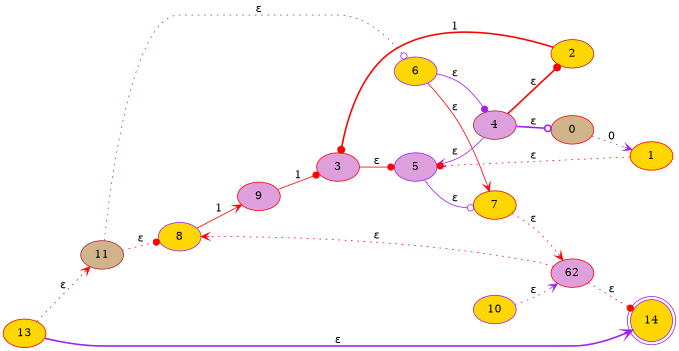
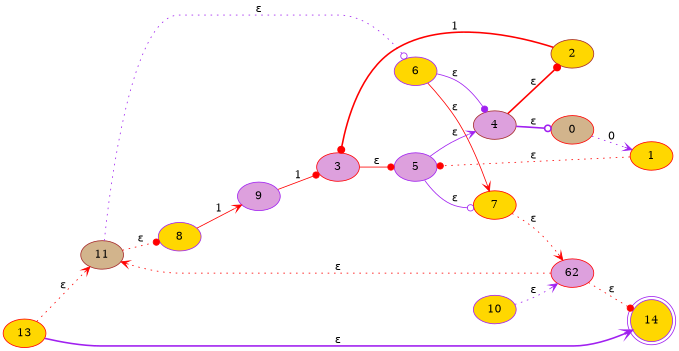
edge "4" -> "5": reversed
node "9": color red -> purple
edge "62" -> "8": now "62" -> "11"
